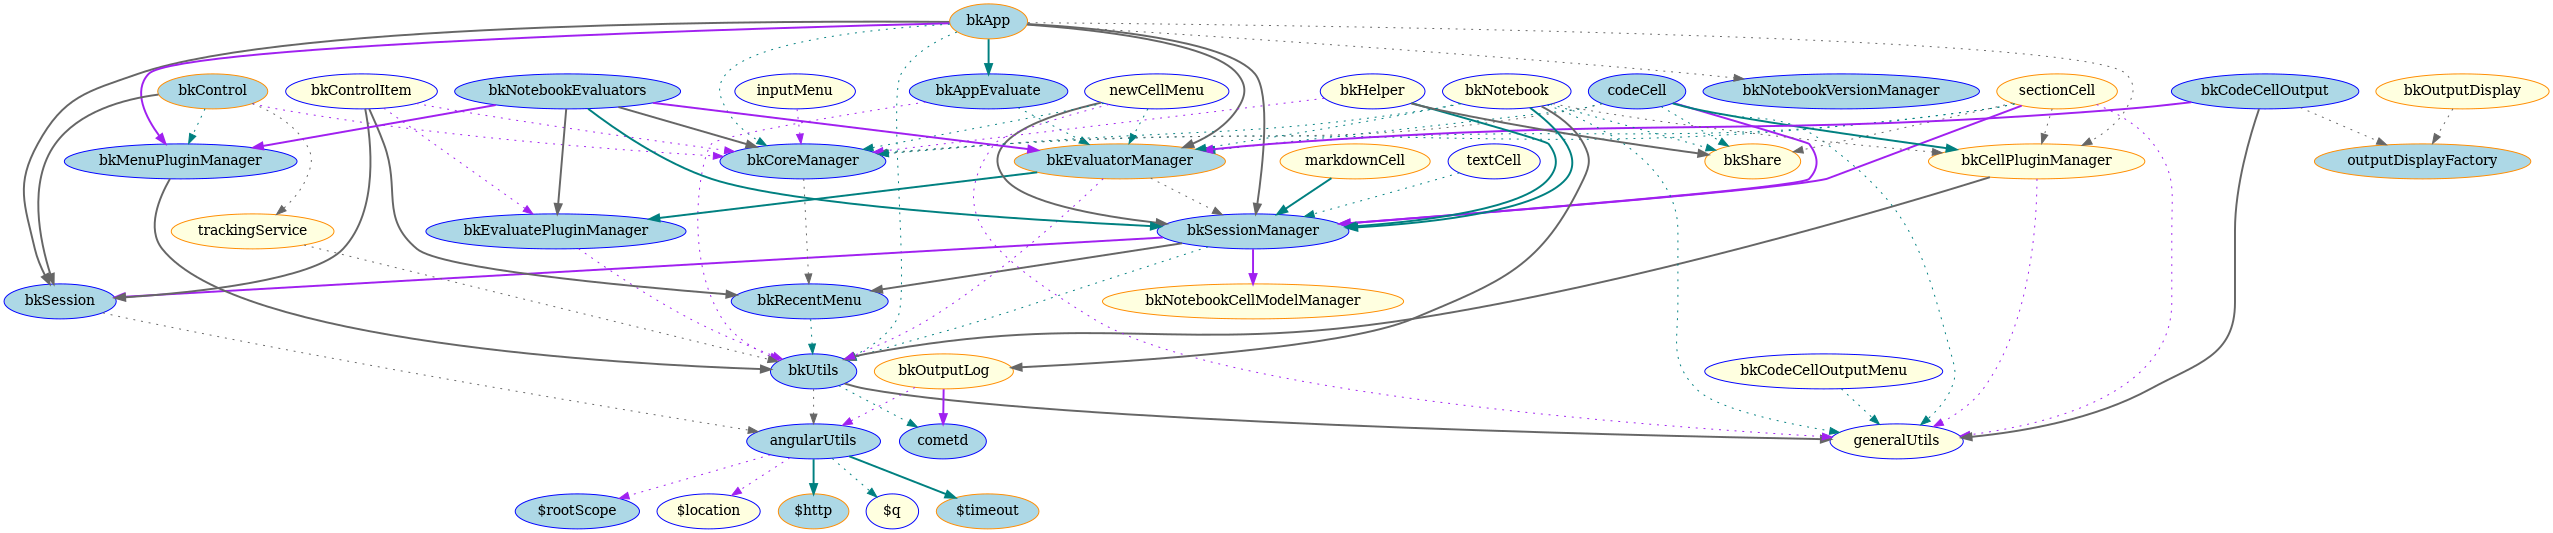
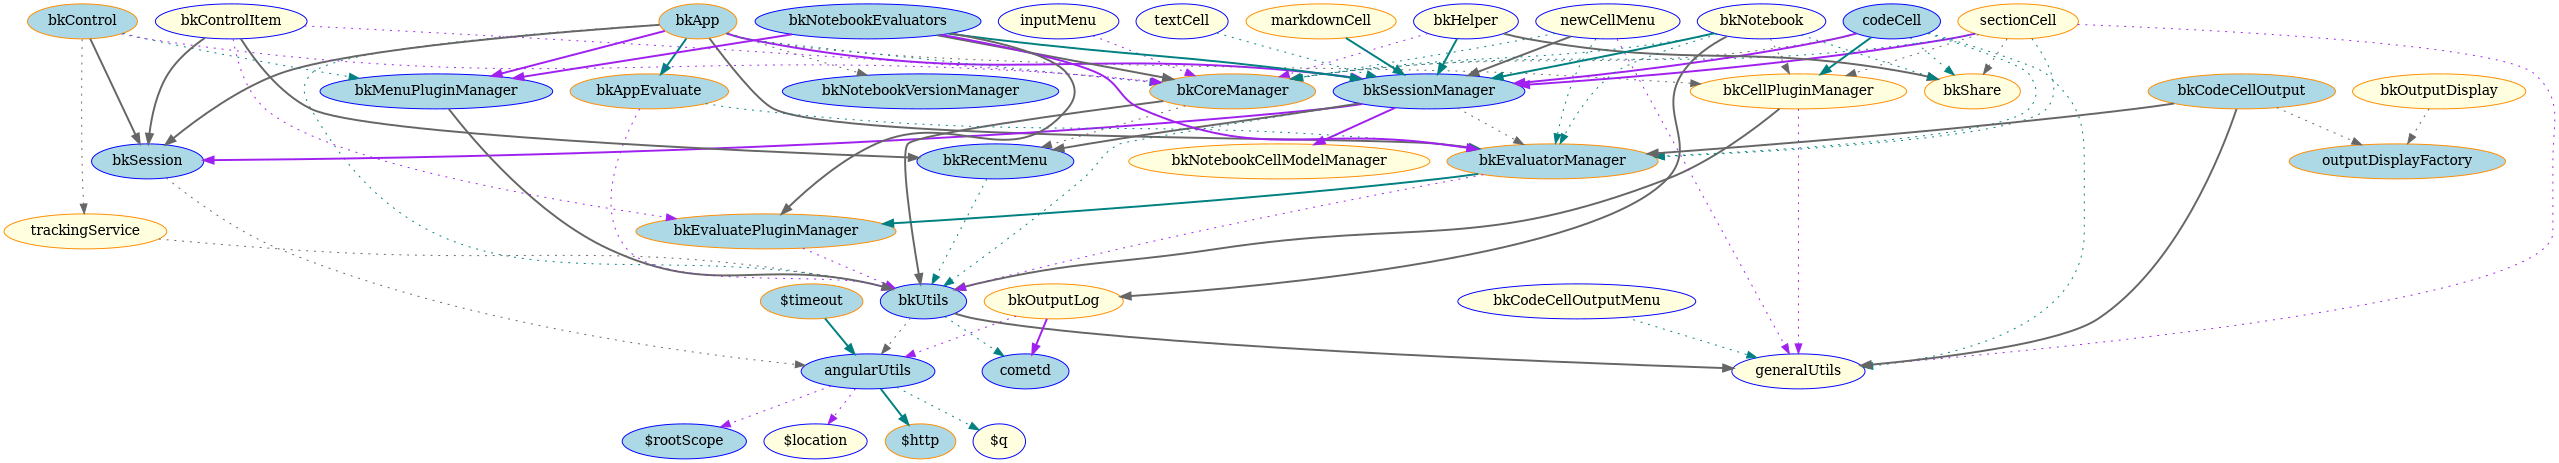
edge "bkApp" -> "bkSessionManager": color gray40 -> purple
node "bkAppEvaluate": color blue -> darkorange
node "bkCodeCellOutput": color blue -> darkorange
edge "bkCoreManager" -> "bkUtils": added
edge "bkCodeCellOutput" -> "bkEvaluatorManager": color purple -> gray40
node "bkCoreManager": color blue -> darkorange
edge "bkEvaluatorManager" -> "bkSessionManager": reversed
node "bkEvaluatePluginManager": color blue -> darkorange
edge "bkNotebook" -> "generalUtils": removed
edge "angularUtils" -> "$timeout": reversed
